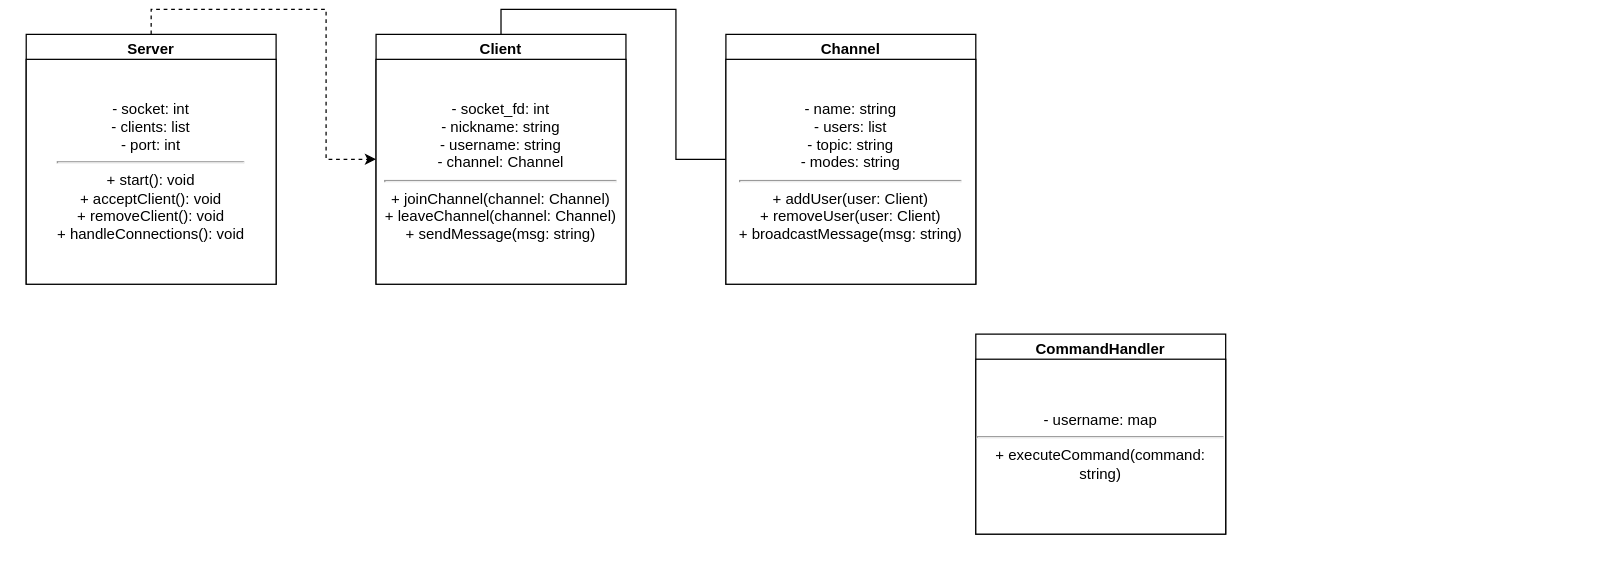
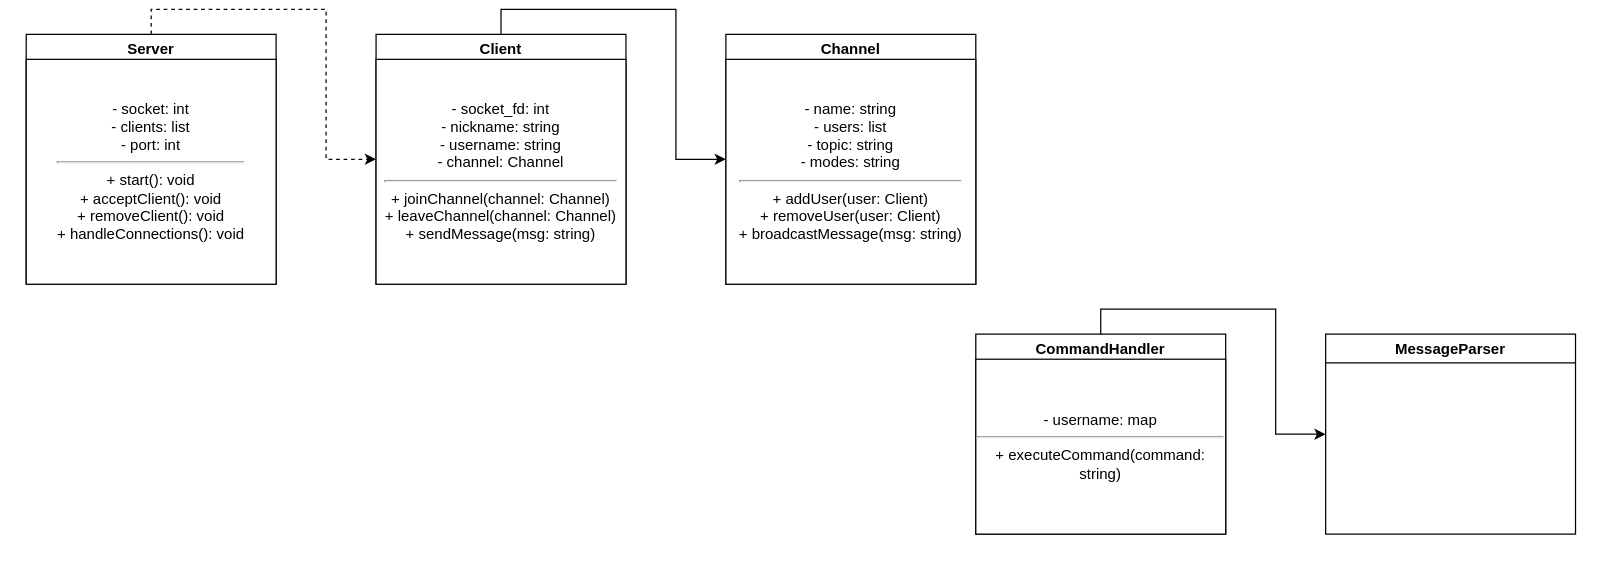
edge "Client" -- "Channel": arrowhead none -> classic
edge "CommandHandler" -> "MessageParser": added
node "MessageParser": added
